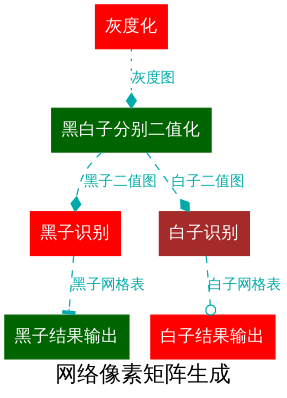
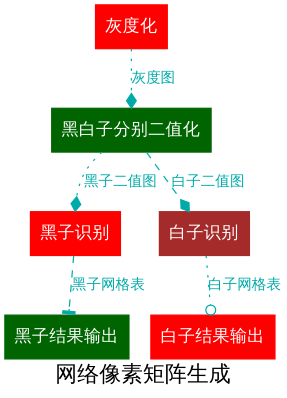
edge "黑白子分别二值化" -> "黑子识别": style dashed -> dotted
edge "白子识别" -> "白子结果输出": style dashed -> dotted
